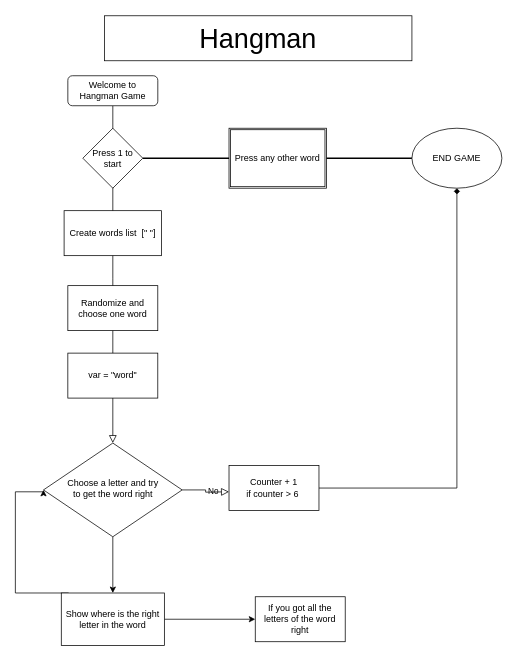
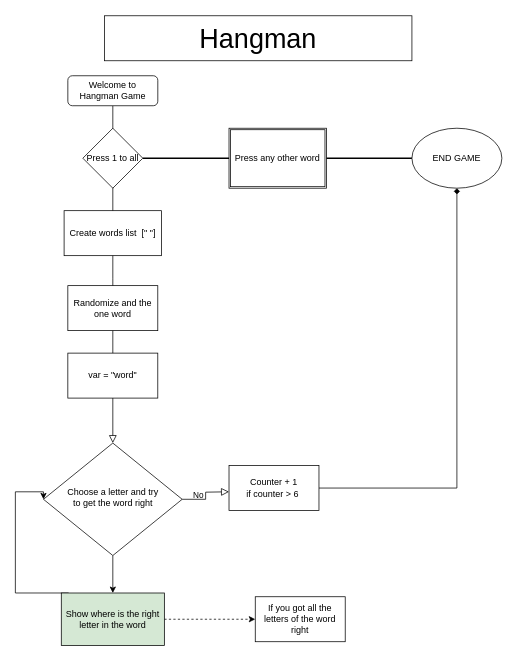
node "Press 1 to start": label "Press 1 to start" -> "Press 1 to all"
node "Randomize and choose one word": label "Randomize and choose one word" -> "Randomize and the one word"
node "Choose a letter and try to get the word right": size 139x94 -> 139x113
node "Show where is the right letter in the word": fillcolor #ffffff -> #d5e8d4
edge "Show where is the right letter in the word" -> "If you got all the letters of the word right": style solid -> dashed
